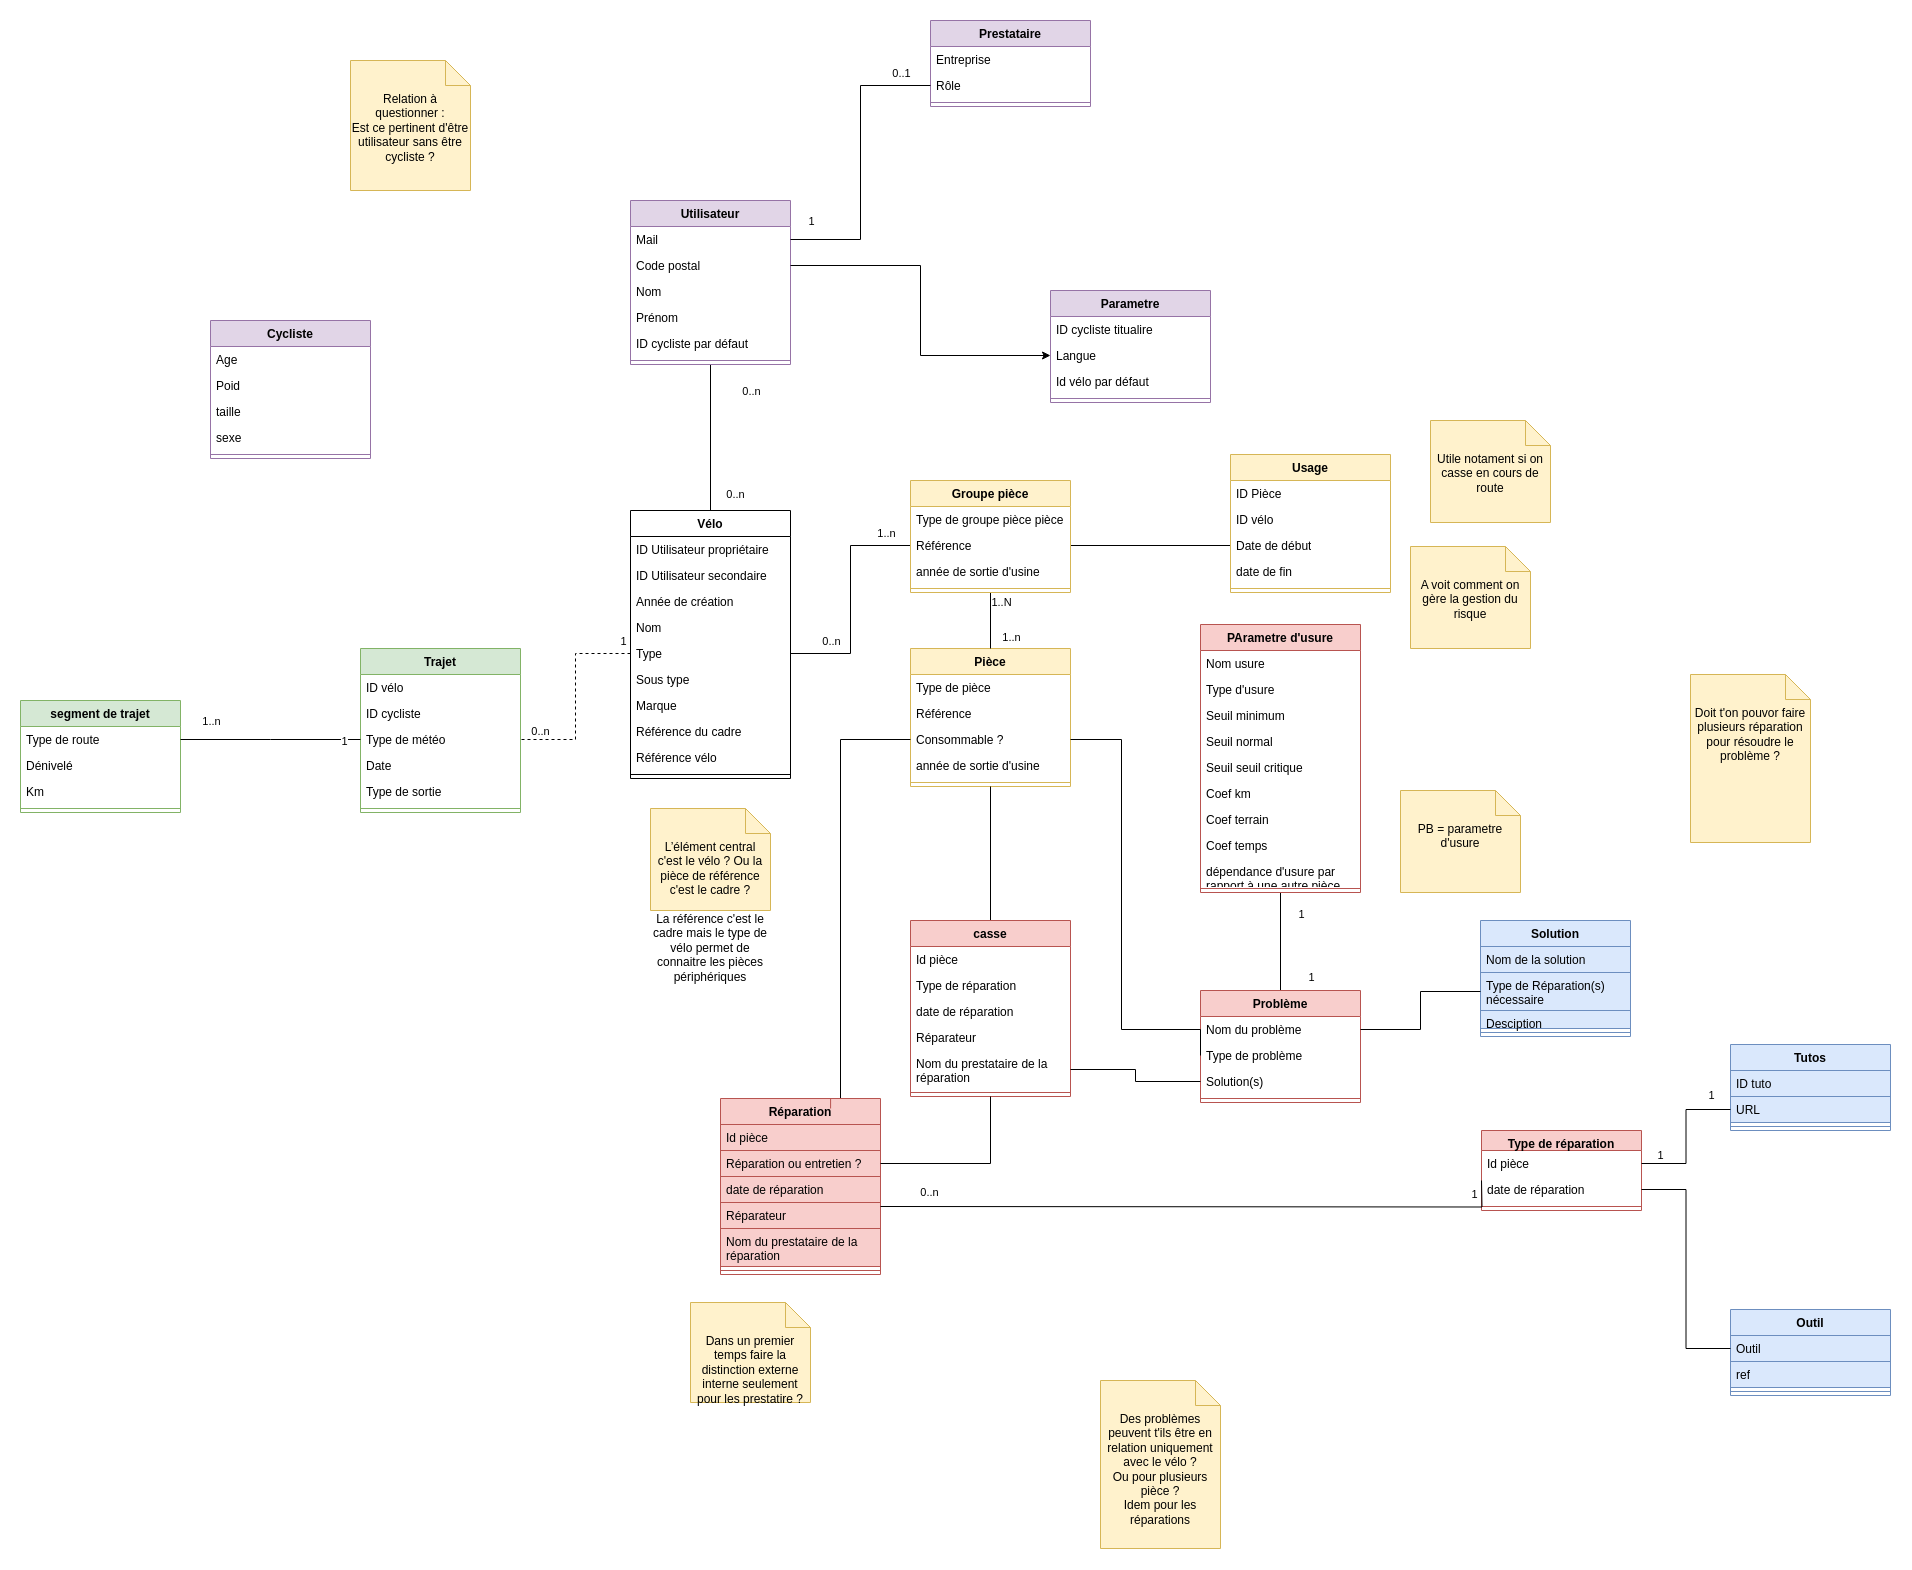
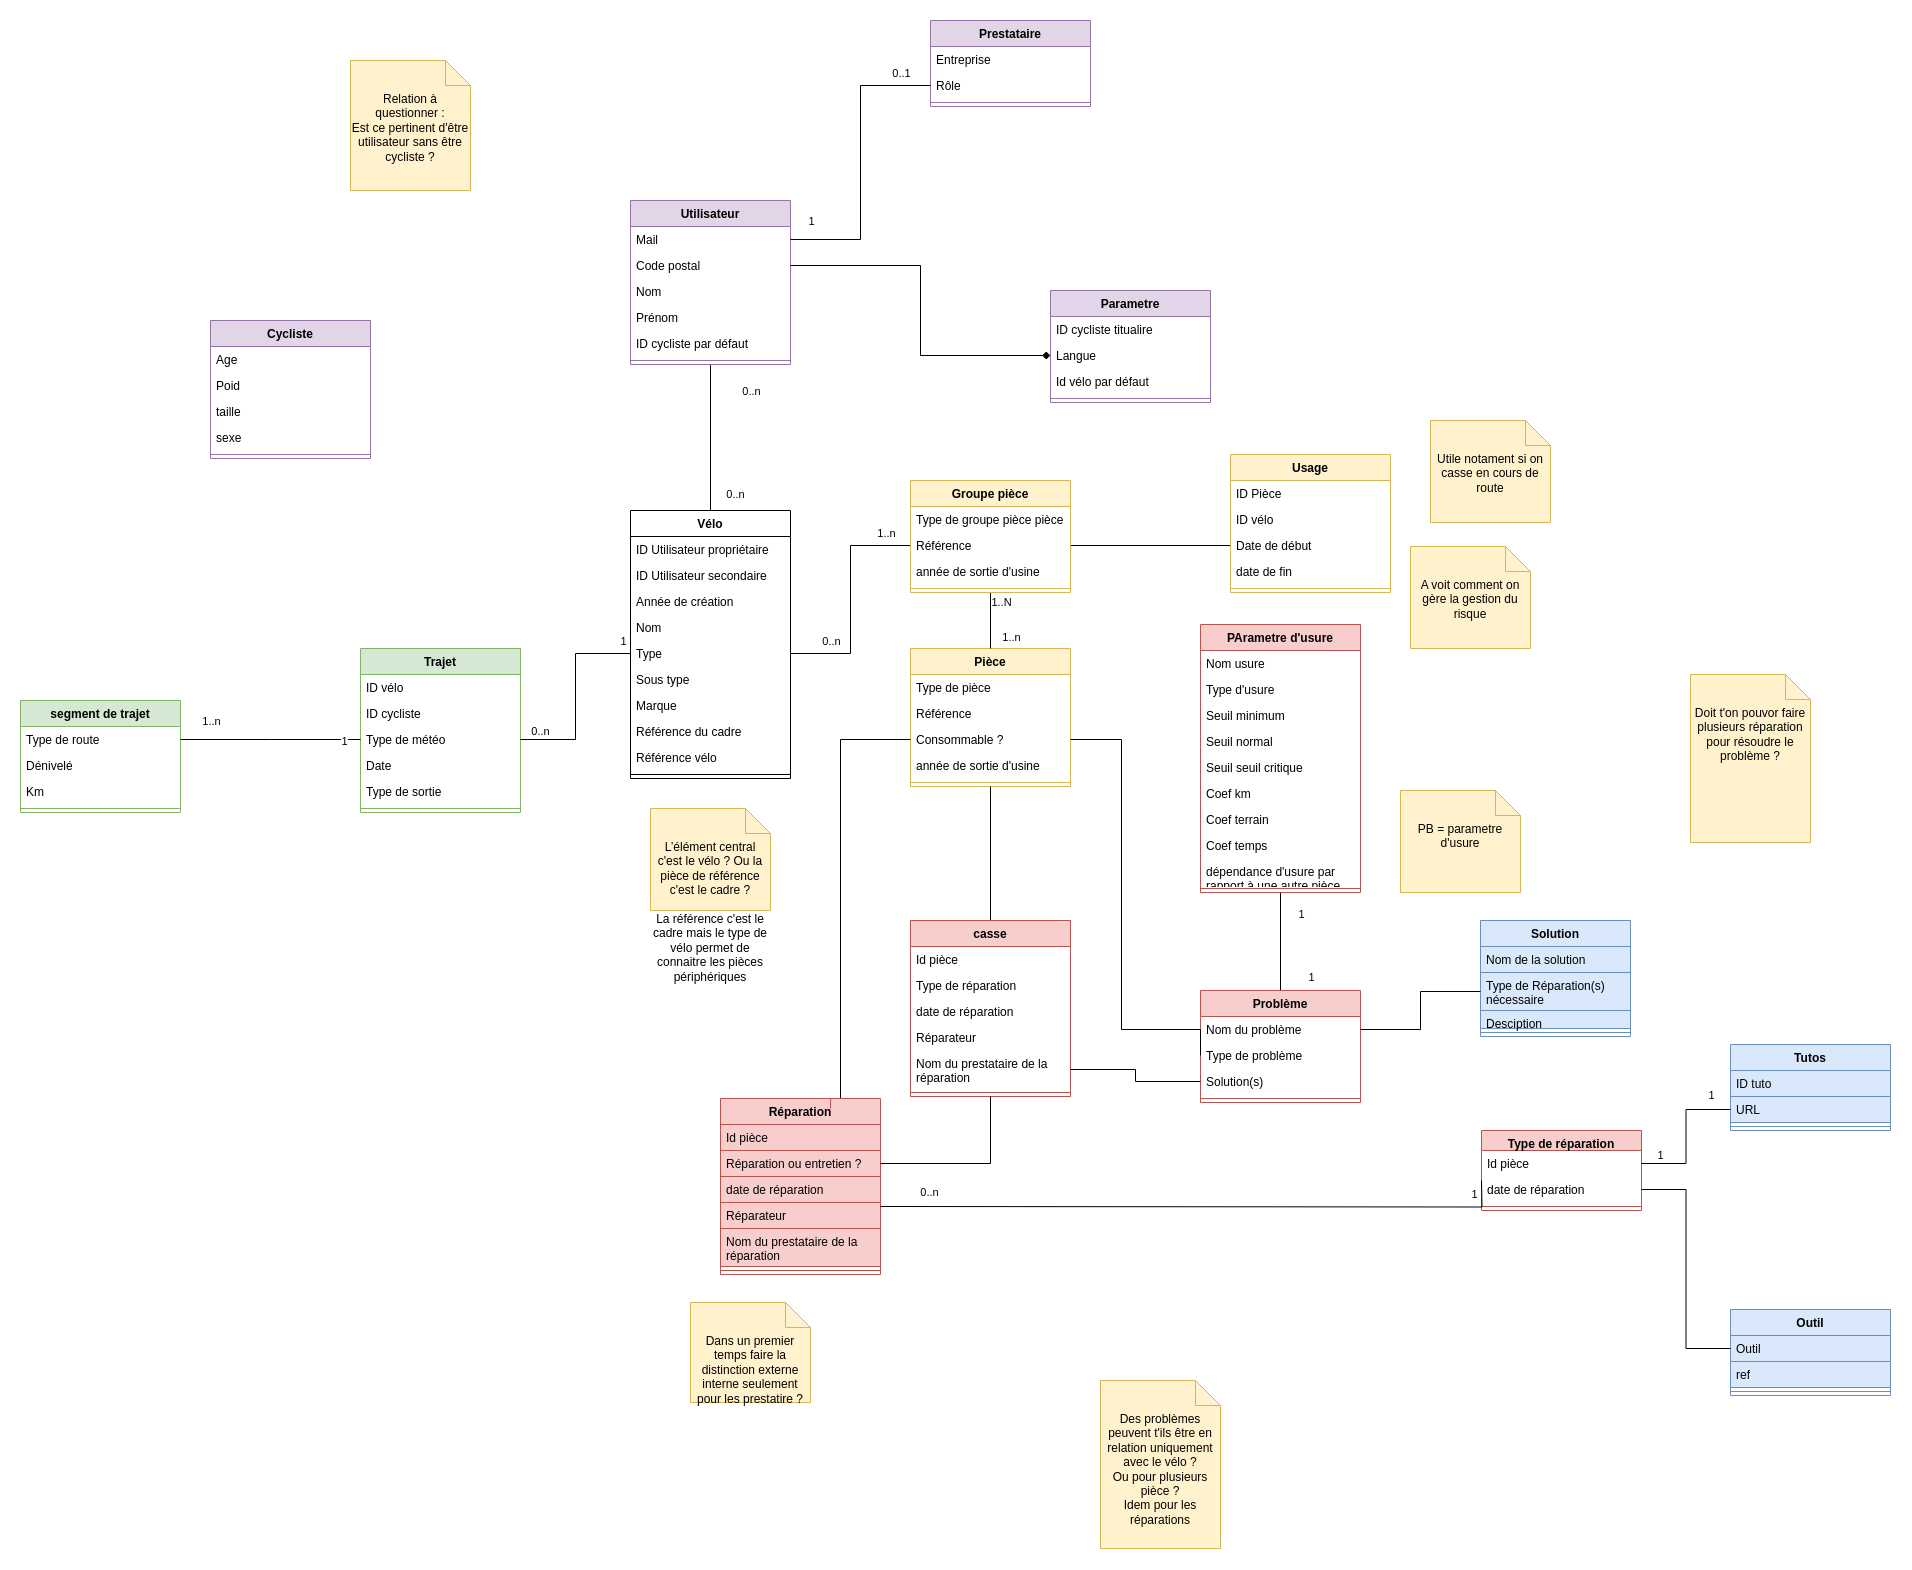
edge "Code postal" -> "Langue": arrowhead classic -> diamond
edge "Type" -- "Type de météo": style dashed -> solid
